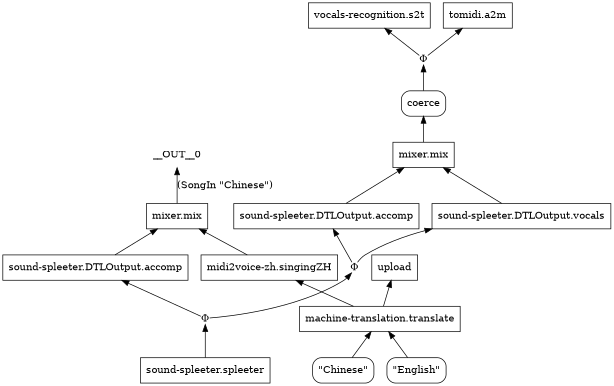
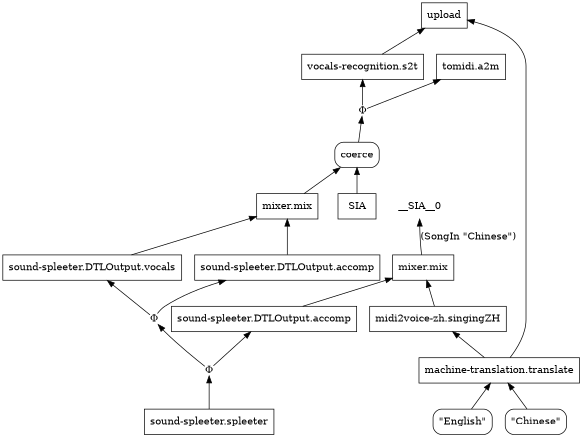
edge "vocals-recognition.s2t" -> "upload": added
node "__OUT__0": label "__OUT__0" -> "__SIA__0"
node "SIA": added
